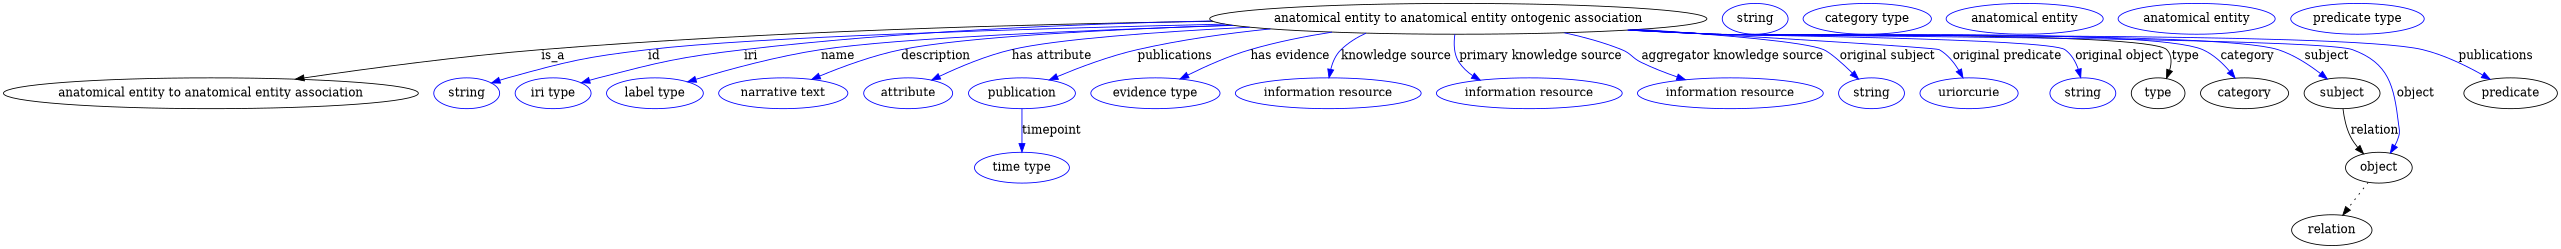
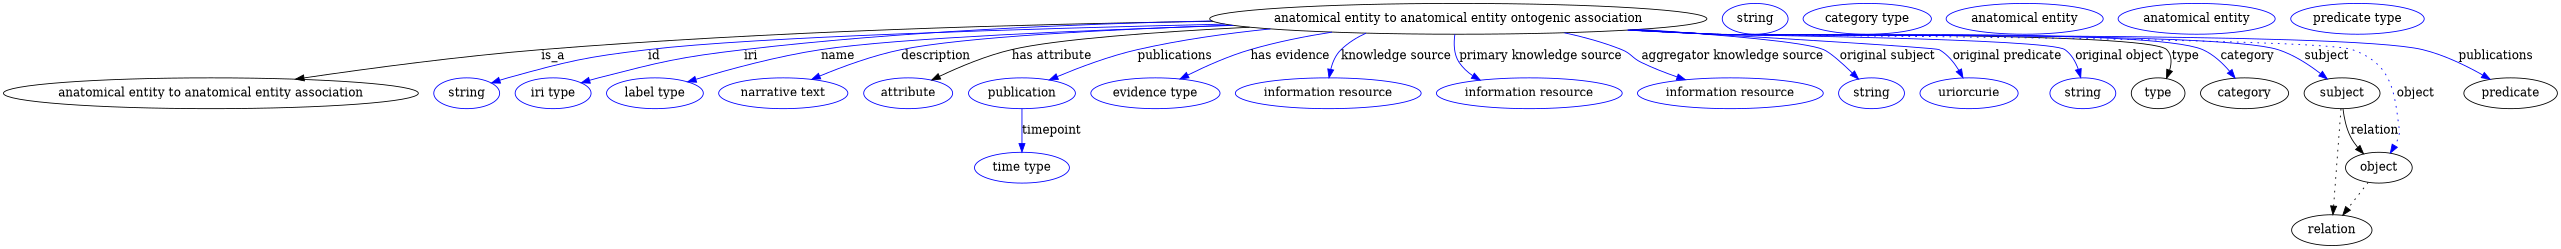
edge "anatomical entity to anatomical entity ontogenic association" -> "attribute": color blue -> black
edge "anatomical entity to anatomical entity ontogenic association" -> "object": style solid -> dotted
edge "subject" -> "relation": added
